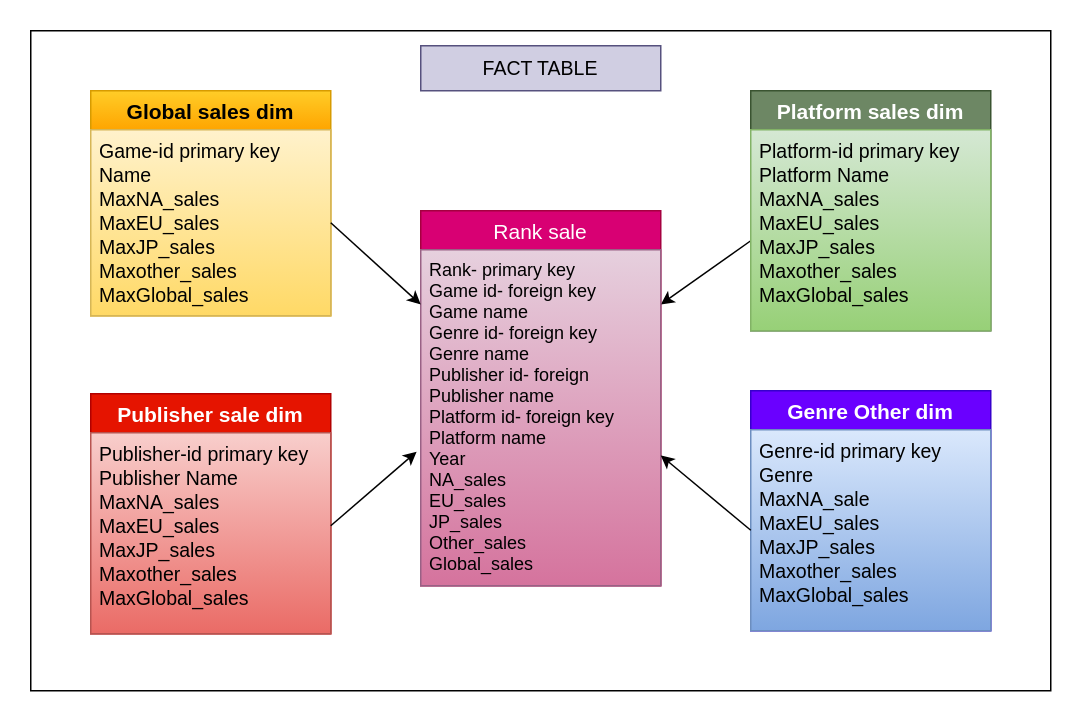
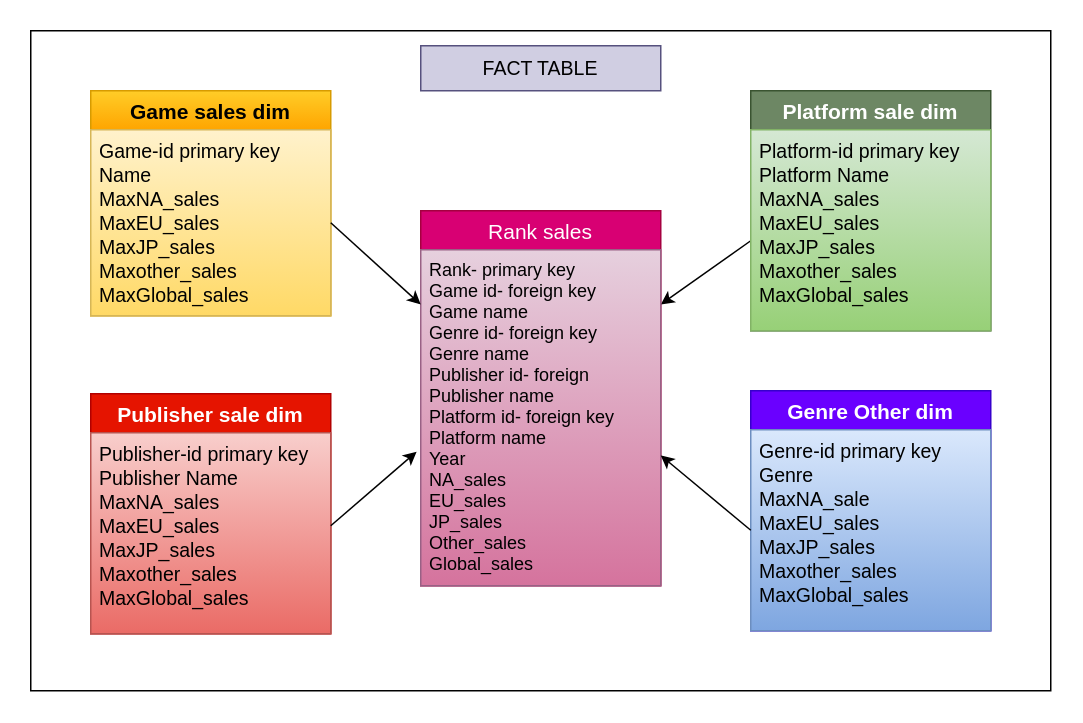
node "Global sales dim": label "Global sales dim" -> "Game sales dim"
node "Platform sales dim": label "Platform sales dim" -> "Platform sale dim"
node "Rank sale": label "Rank sale" -> "Rank sales"
